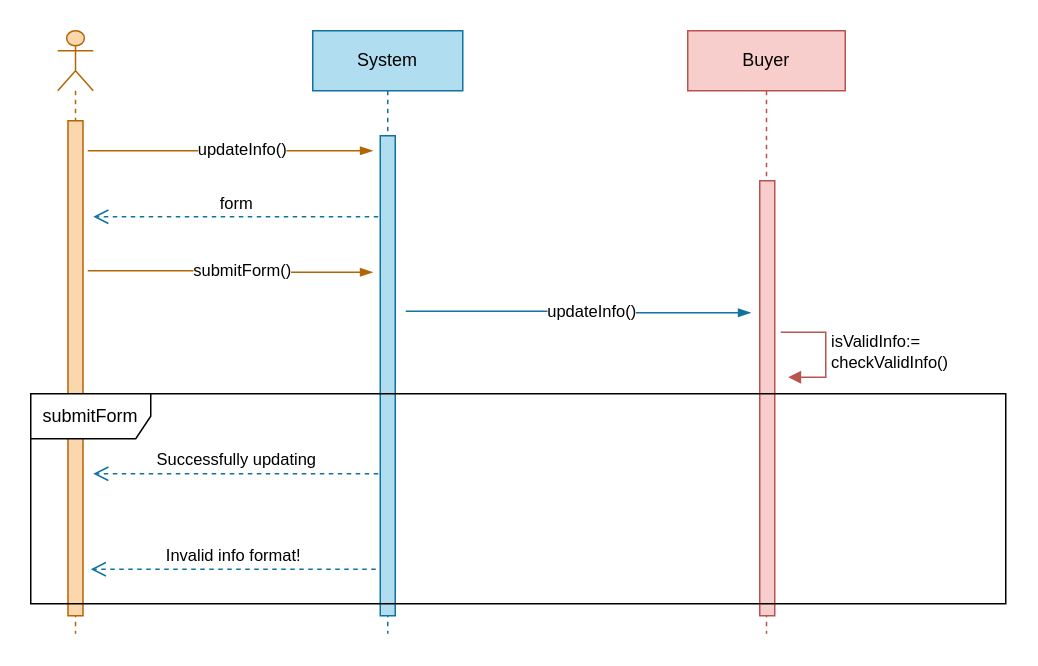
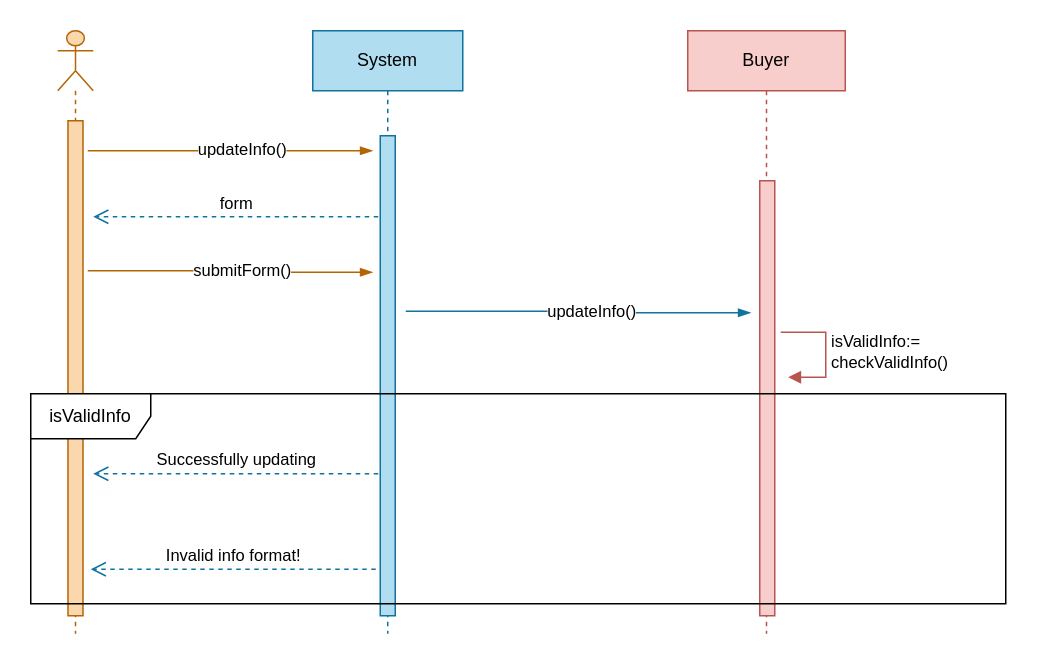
node "submitForm": label "submitForm" -> "isValidInfo"
